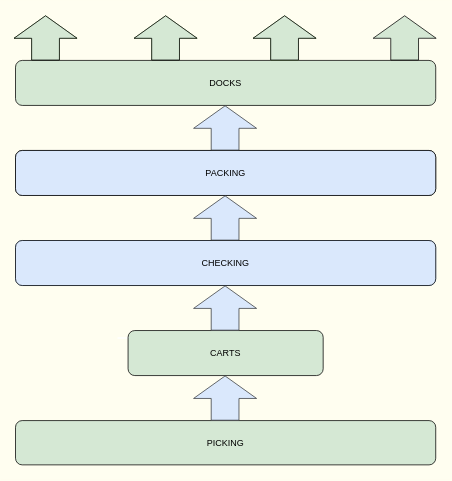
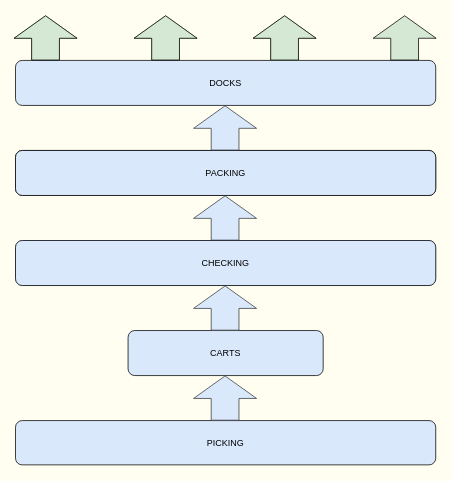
node "DOCKS": fillcolor #d5e8d4 -> #dae8fc
node "CARTS": fillcolor #d5e8d4 -> #dae8fc
node "PICKING": fillcolor #d5e8d4 -> #dae8fc
